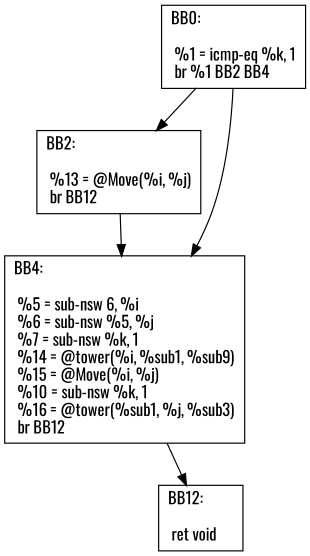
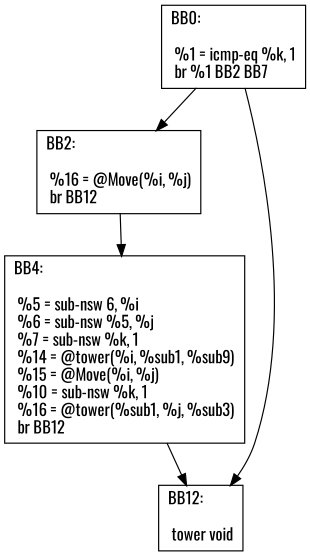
node "BB0:": text "br %1 BB2 BB4" -> "br %1 BB2 BB7"
edge "BB0:" -> "BB4:": now "BB0:" -> "BB12:"
node "BB2:": text "%13 = @Move(%i, %j)" -> "%16 = @Move(%i, %j)"
node "BB12:": text "ret void" -> "tower void"
